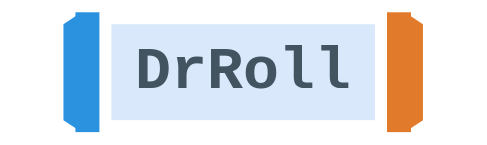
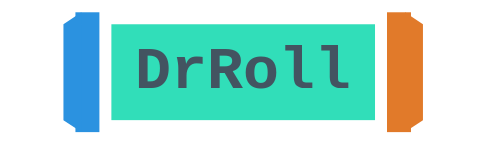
node "DrRoll": fillcolor #dae8fc -> #31deb9
